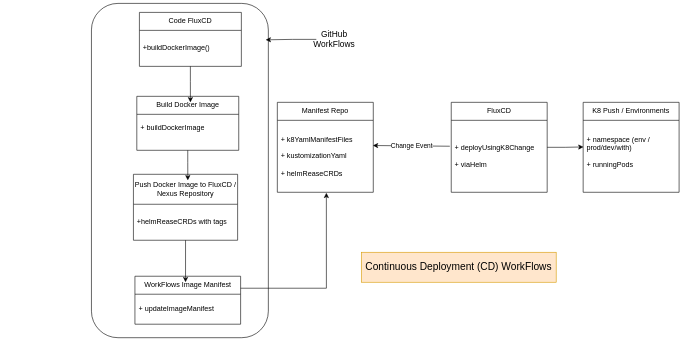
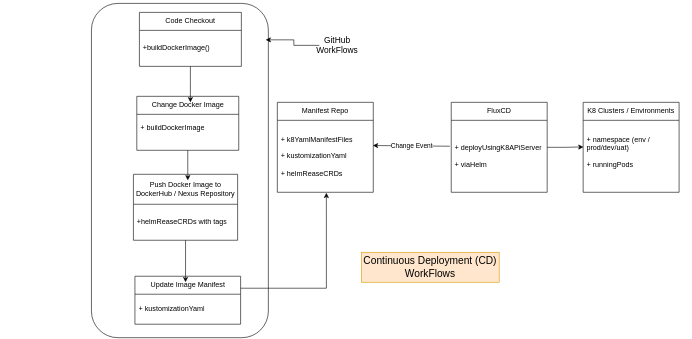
node "Code FluxCD": label "Code FluxCD" -> "Code Checkout"
node "GitHub WorkFlows": moved (335, 39) -> (338, 45)
node "Build Docker Image": label "Build Docker Image" -> "Change Docker Image"
node "K8 Push / Environments": label "K8 Push / Environments" -> "K8 Clusters / Environments"
node "+ deployUsingK8Change + viaHelm": label "+ deployUsingK8Change + viaHelm" -> "+ deployUsingK8APiServer + viaHelm"
node "+ namespace (env / prod/dev/with) + runningPods": label "+ namespace (env / prod/dev/with) + runningPods" -> "+ namespace (env / prod/dev/uat) + runningPods"
node "Push Docker Image to FluxCD / Nexus Repository": label "Push Docker Image to FluxCD / Nexus Repository" -> "Push Docker Image to DockerHub / Nexus Repository"
node "Continuous Deployment (CD) WorkFlows": size 195x30 -> 138x30
node "WorkFlows Image Manifest": label "WorkFlows Image Manifest" -> "Update Image Manifest"
node "+ updateImageManifest": label "+ updateImageManifest" -> "+ kustomizationYaml"
